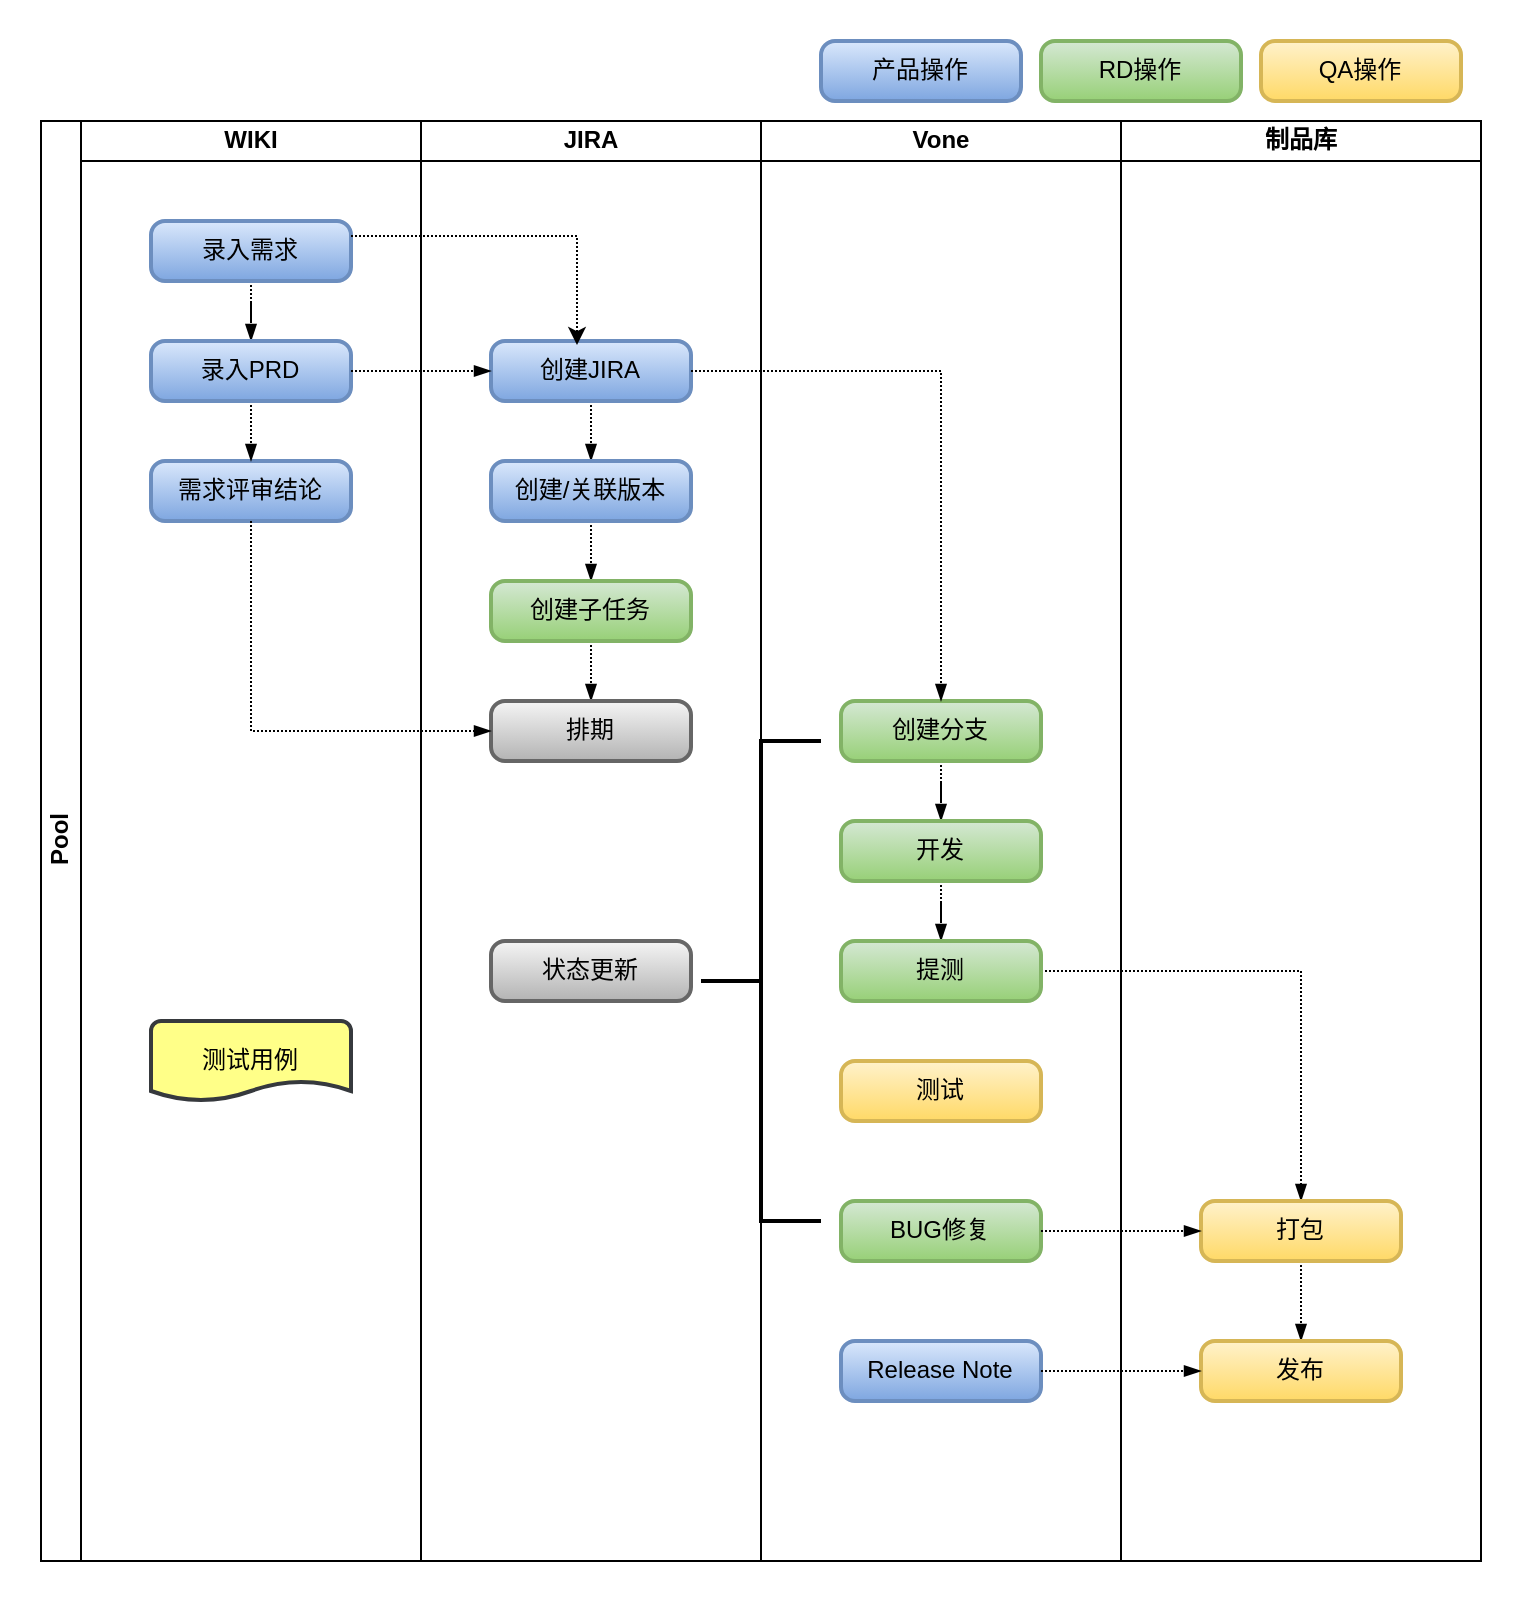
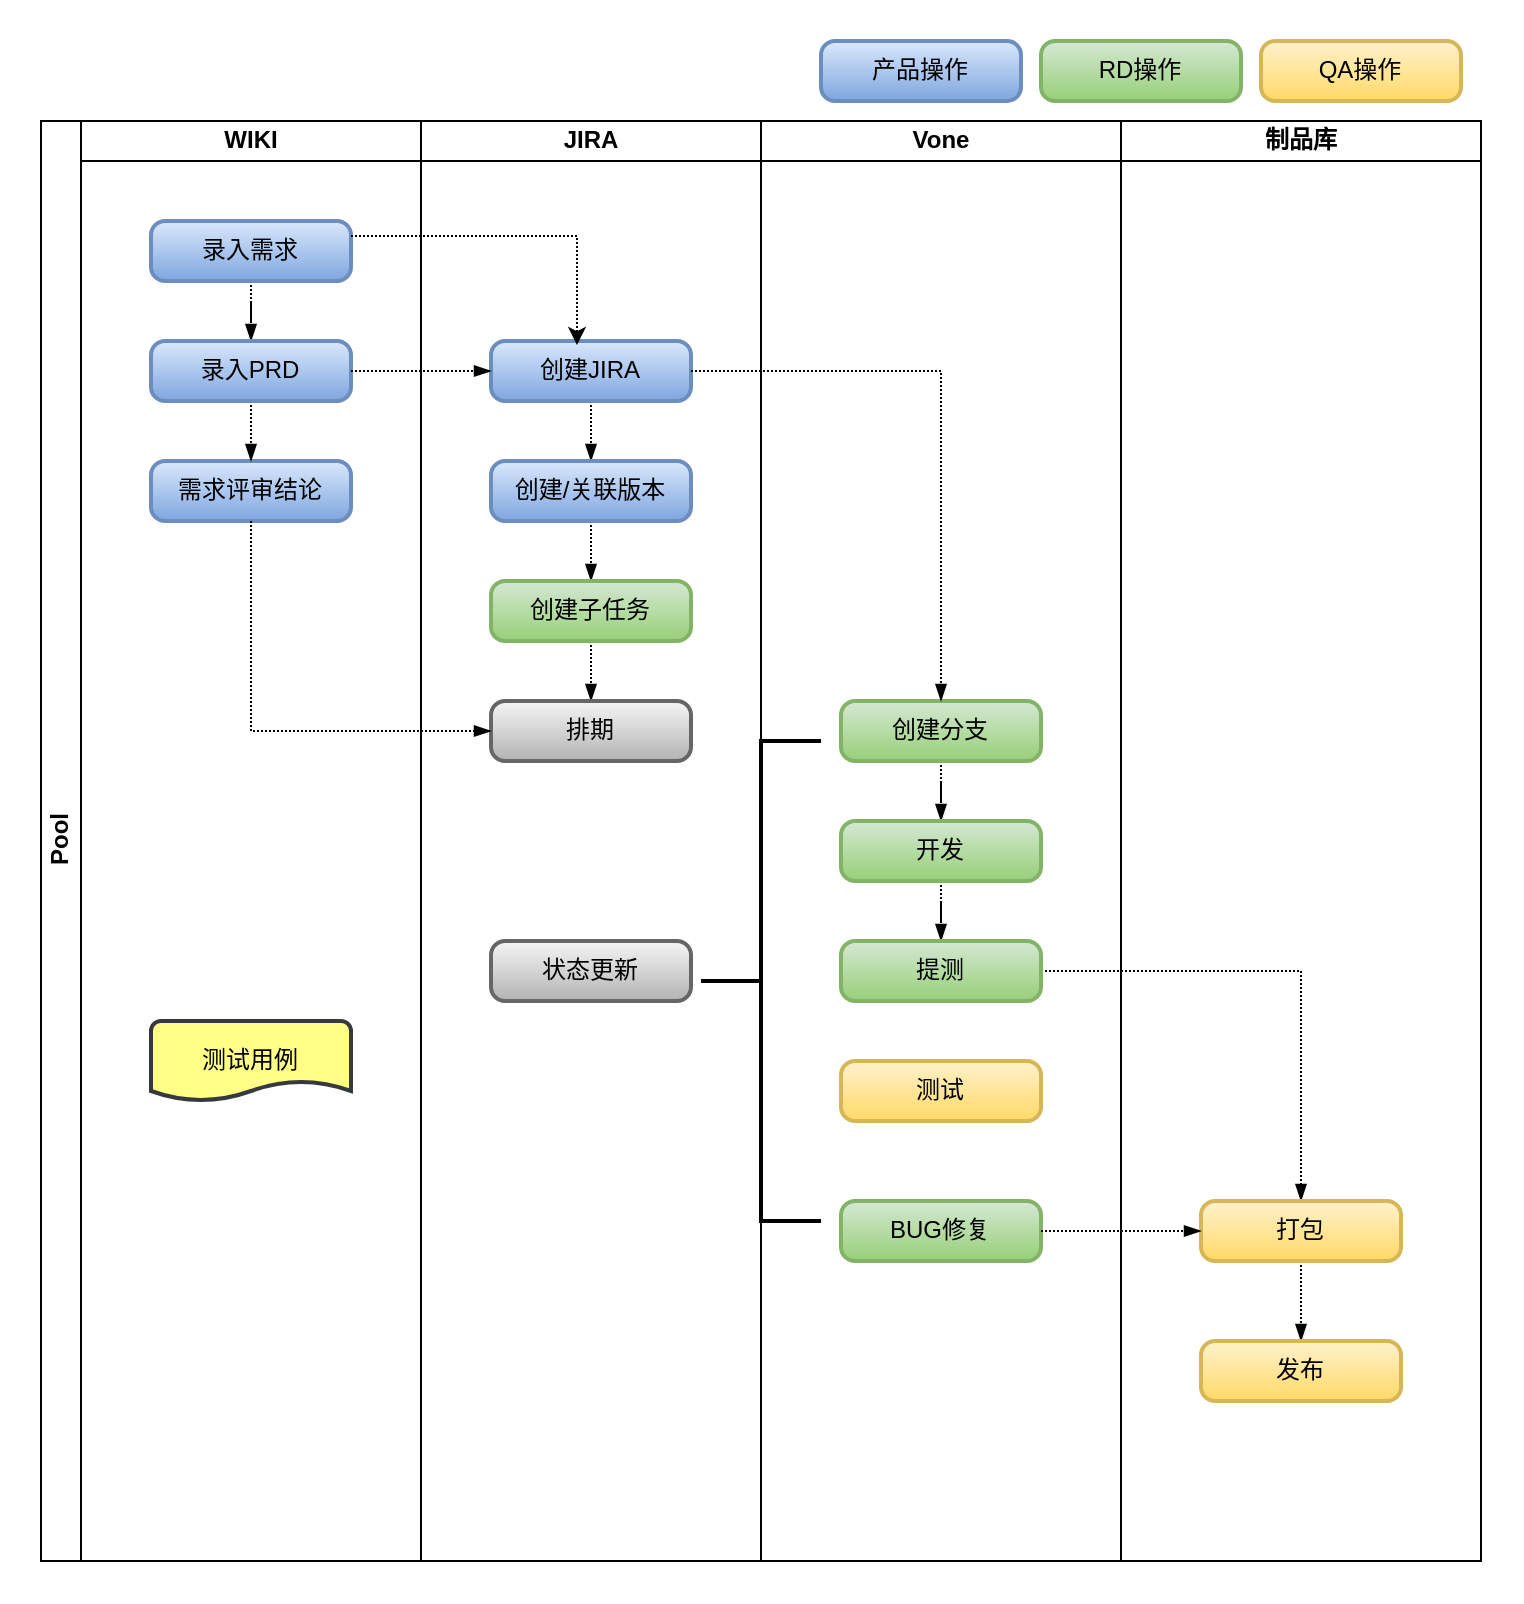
node "Release Note": removed
edge "Release Note" -> "发布": removed
